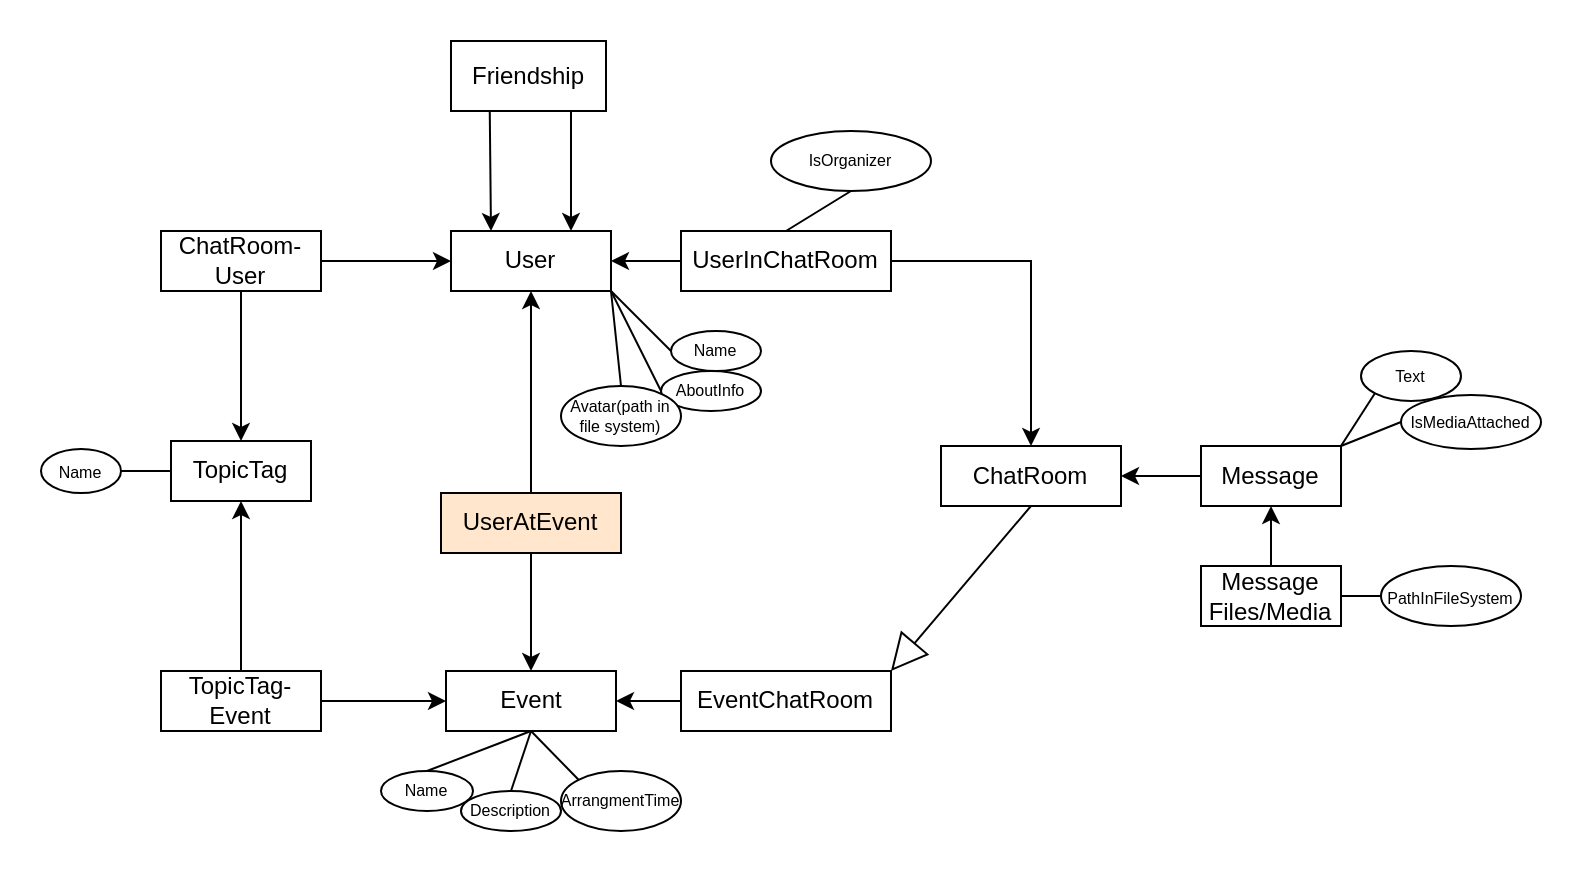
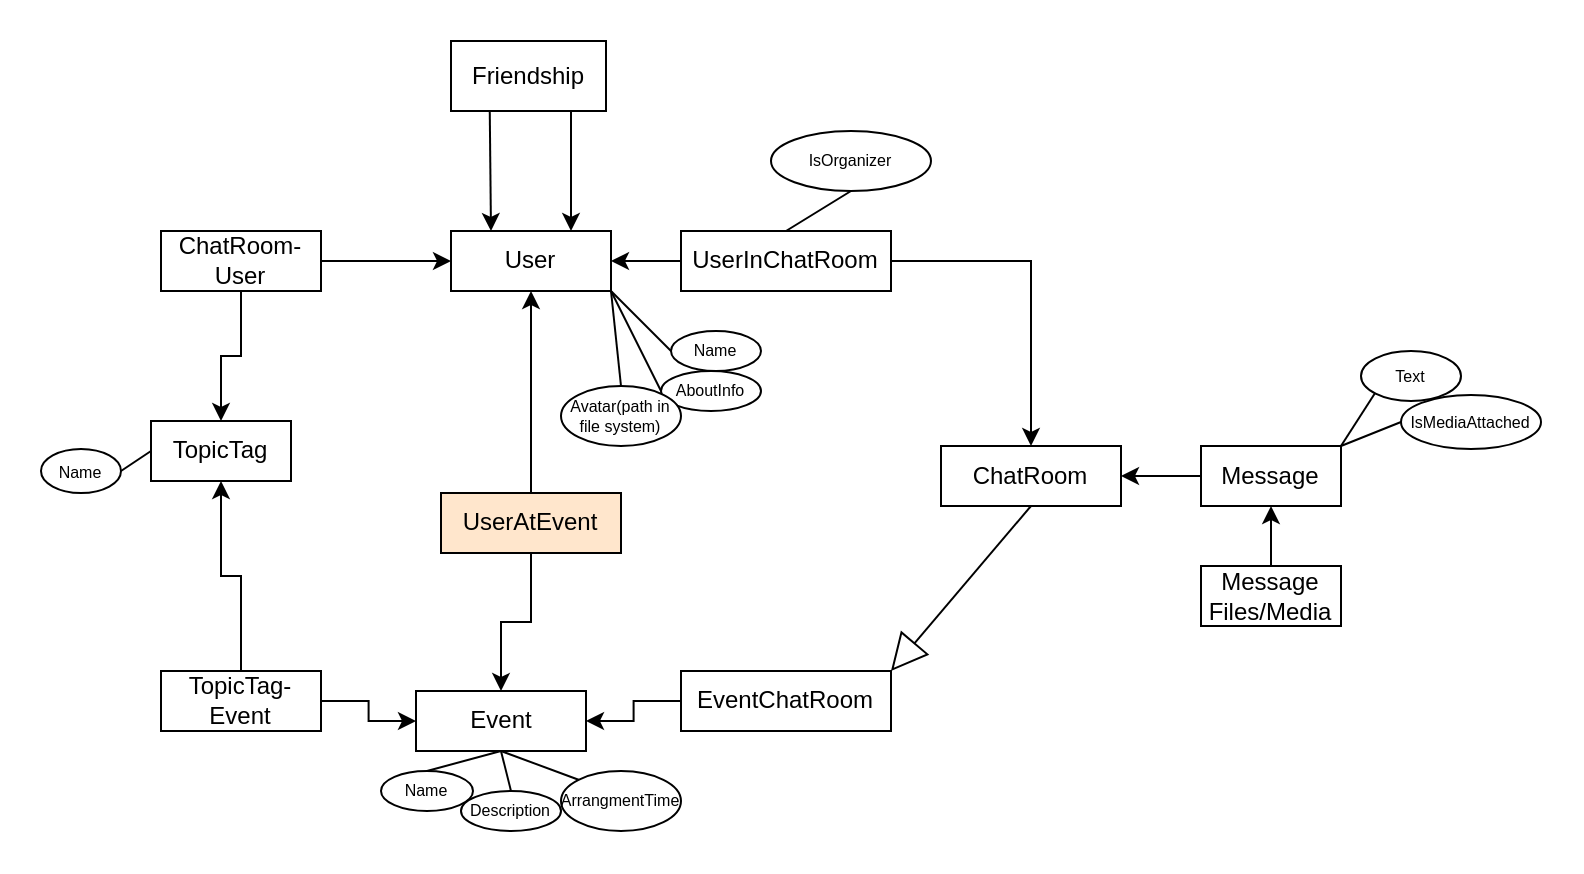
node "TopicTag": moved (241, 471) -> (221, 451)
edge "Message Files/Media" -- "PathInFileSystem": removed
node "PathInFileSystem": removed
node "Event": moved (531, 701) -> (501, 721)
